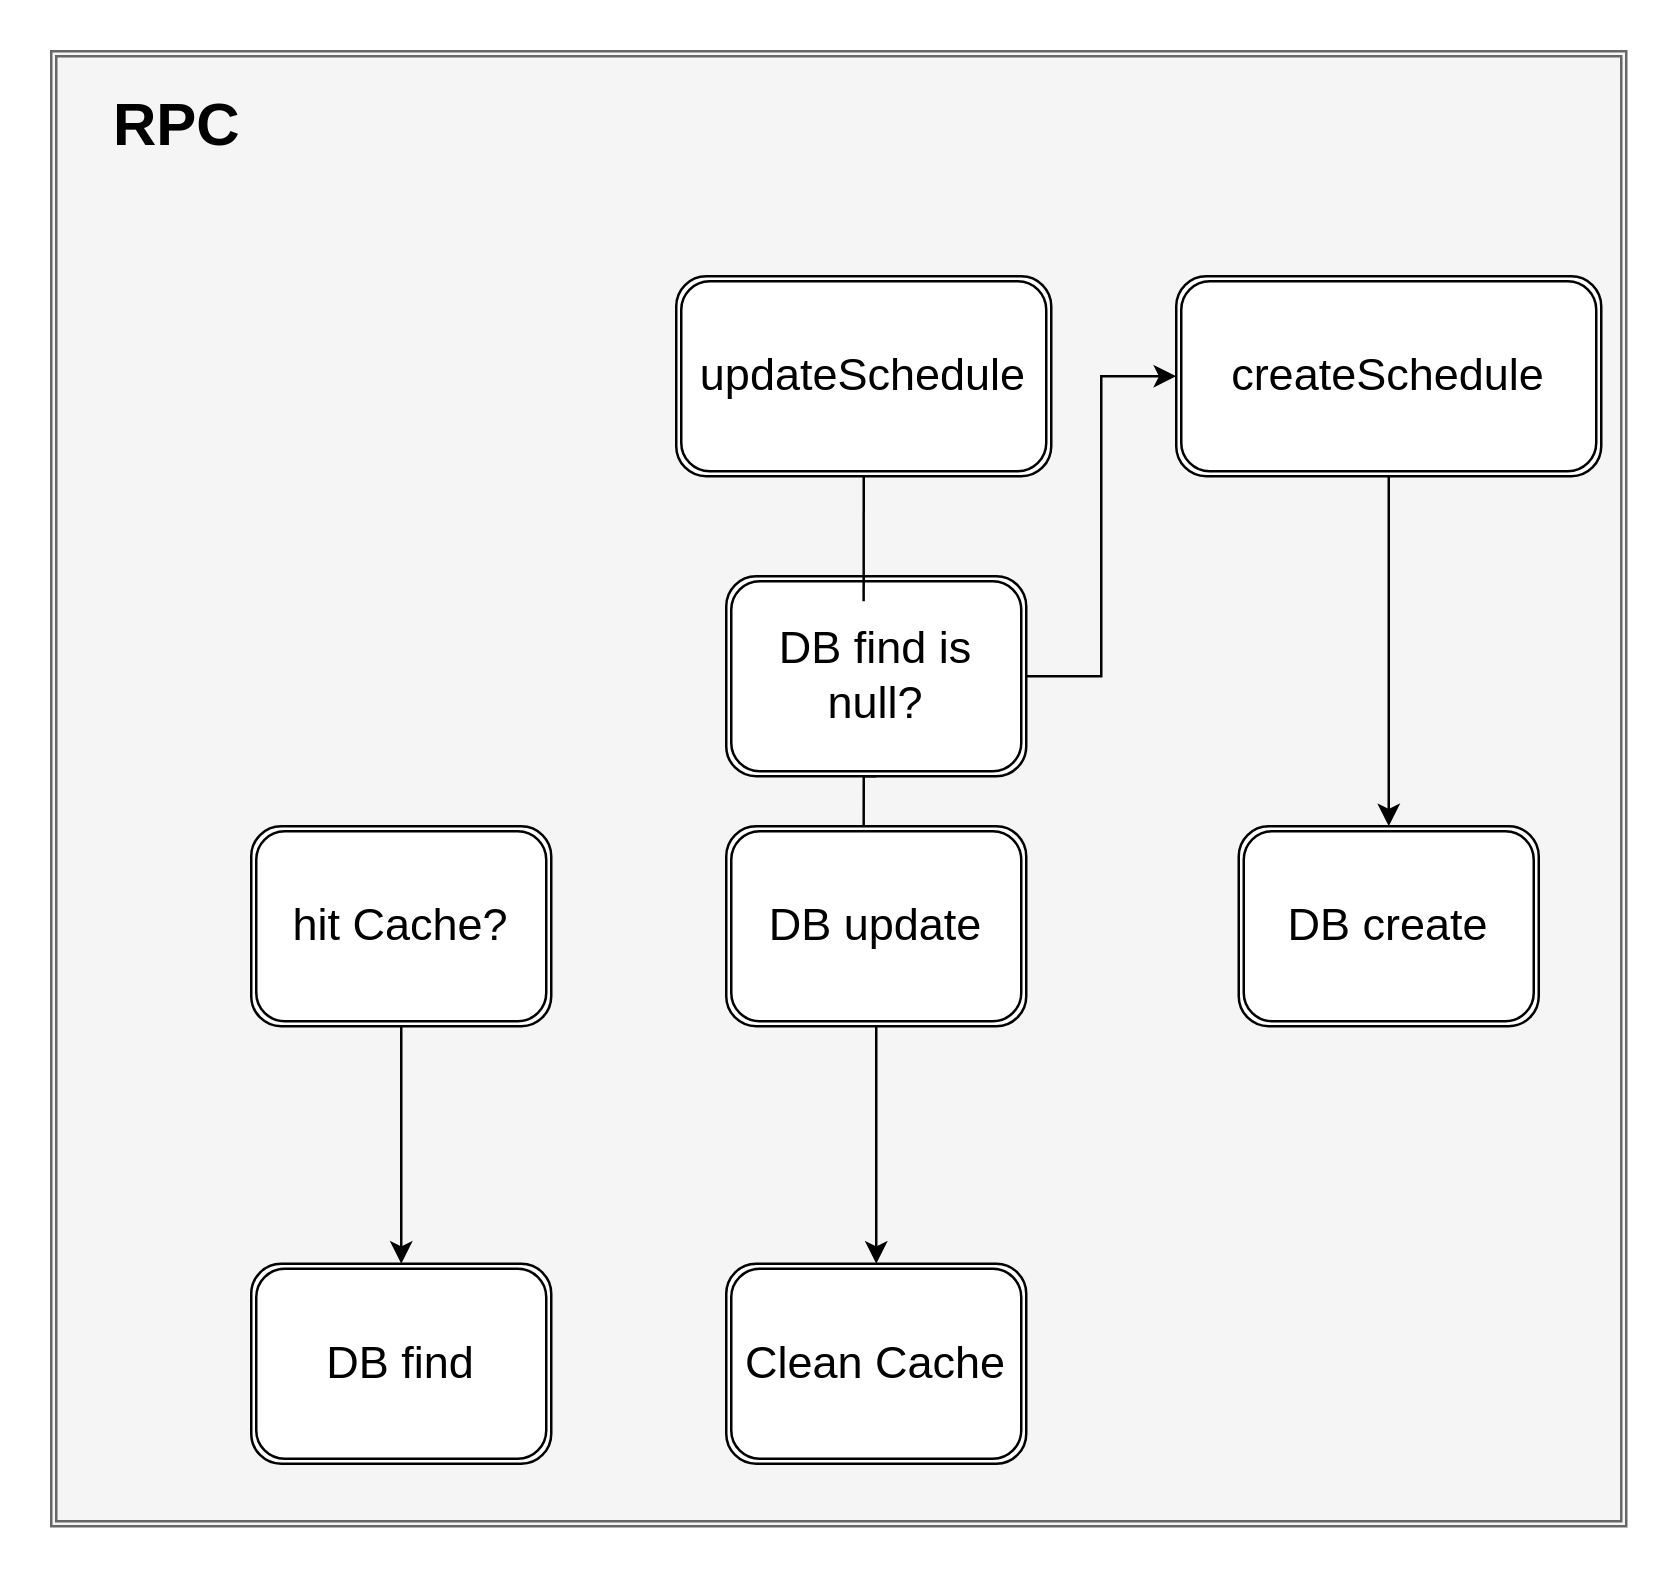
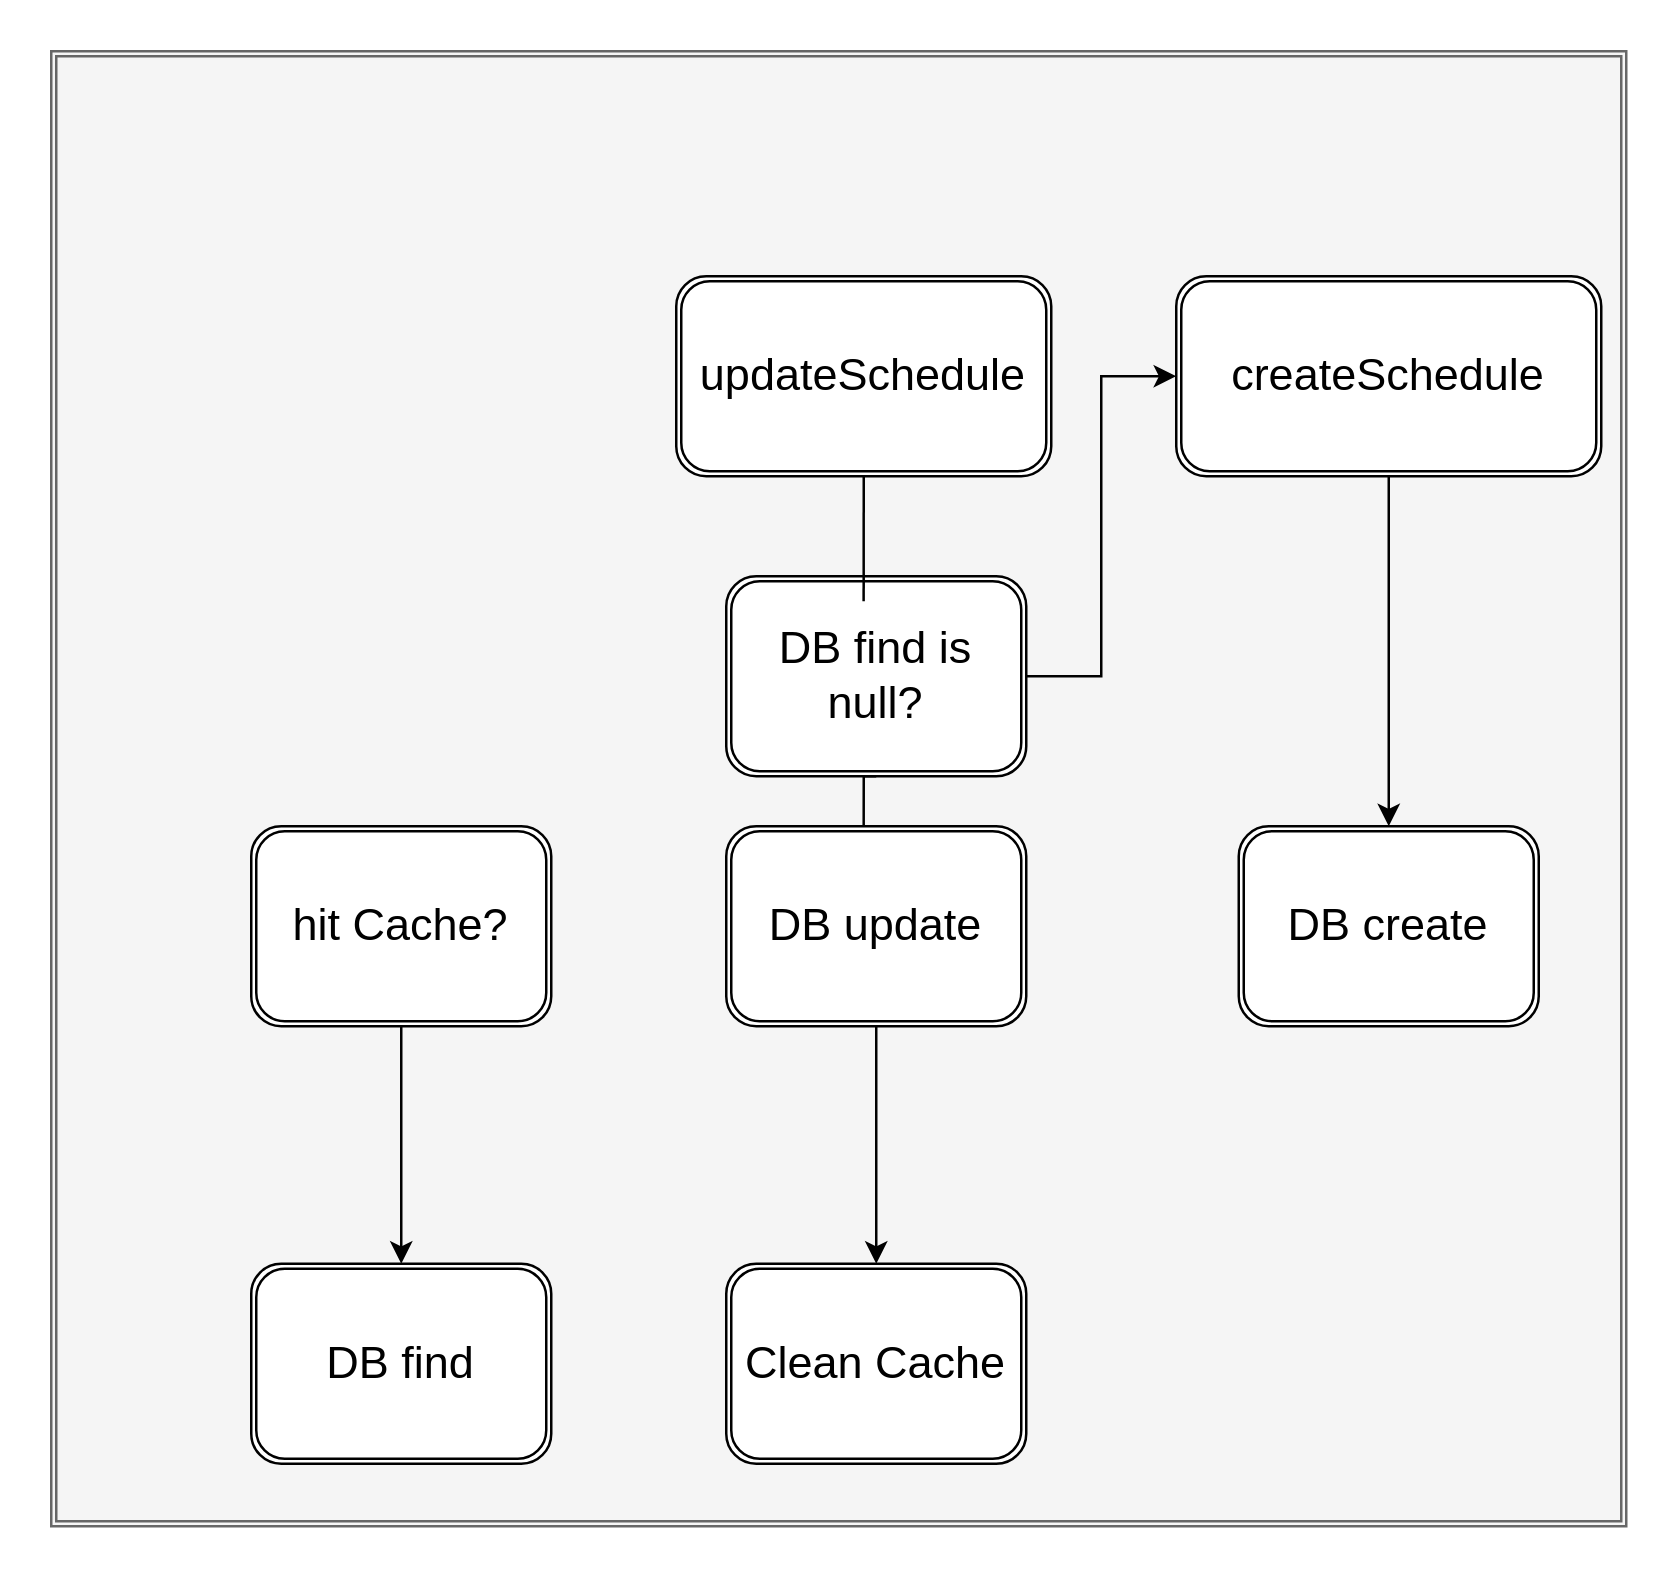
node "RPC": removed
